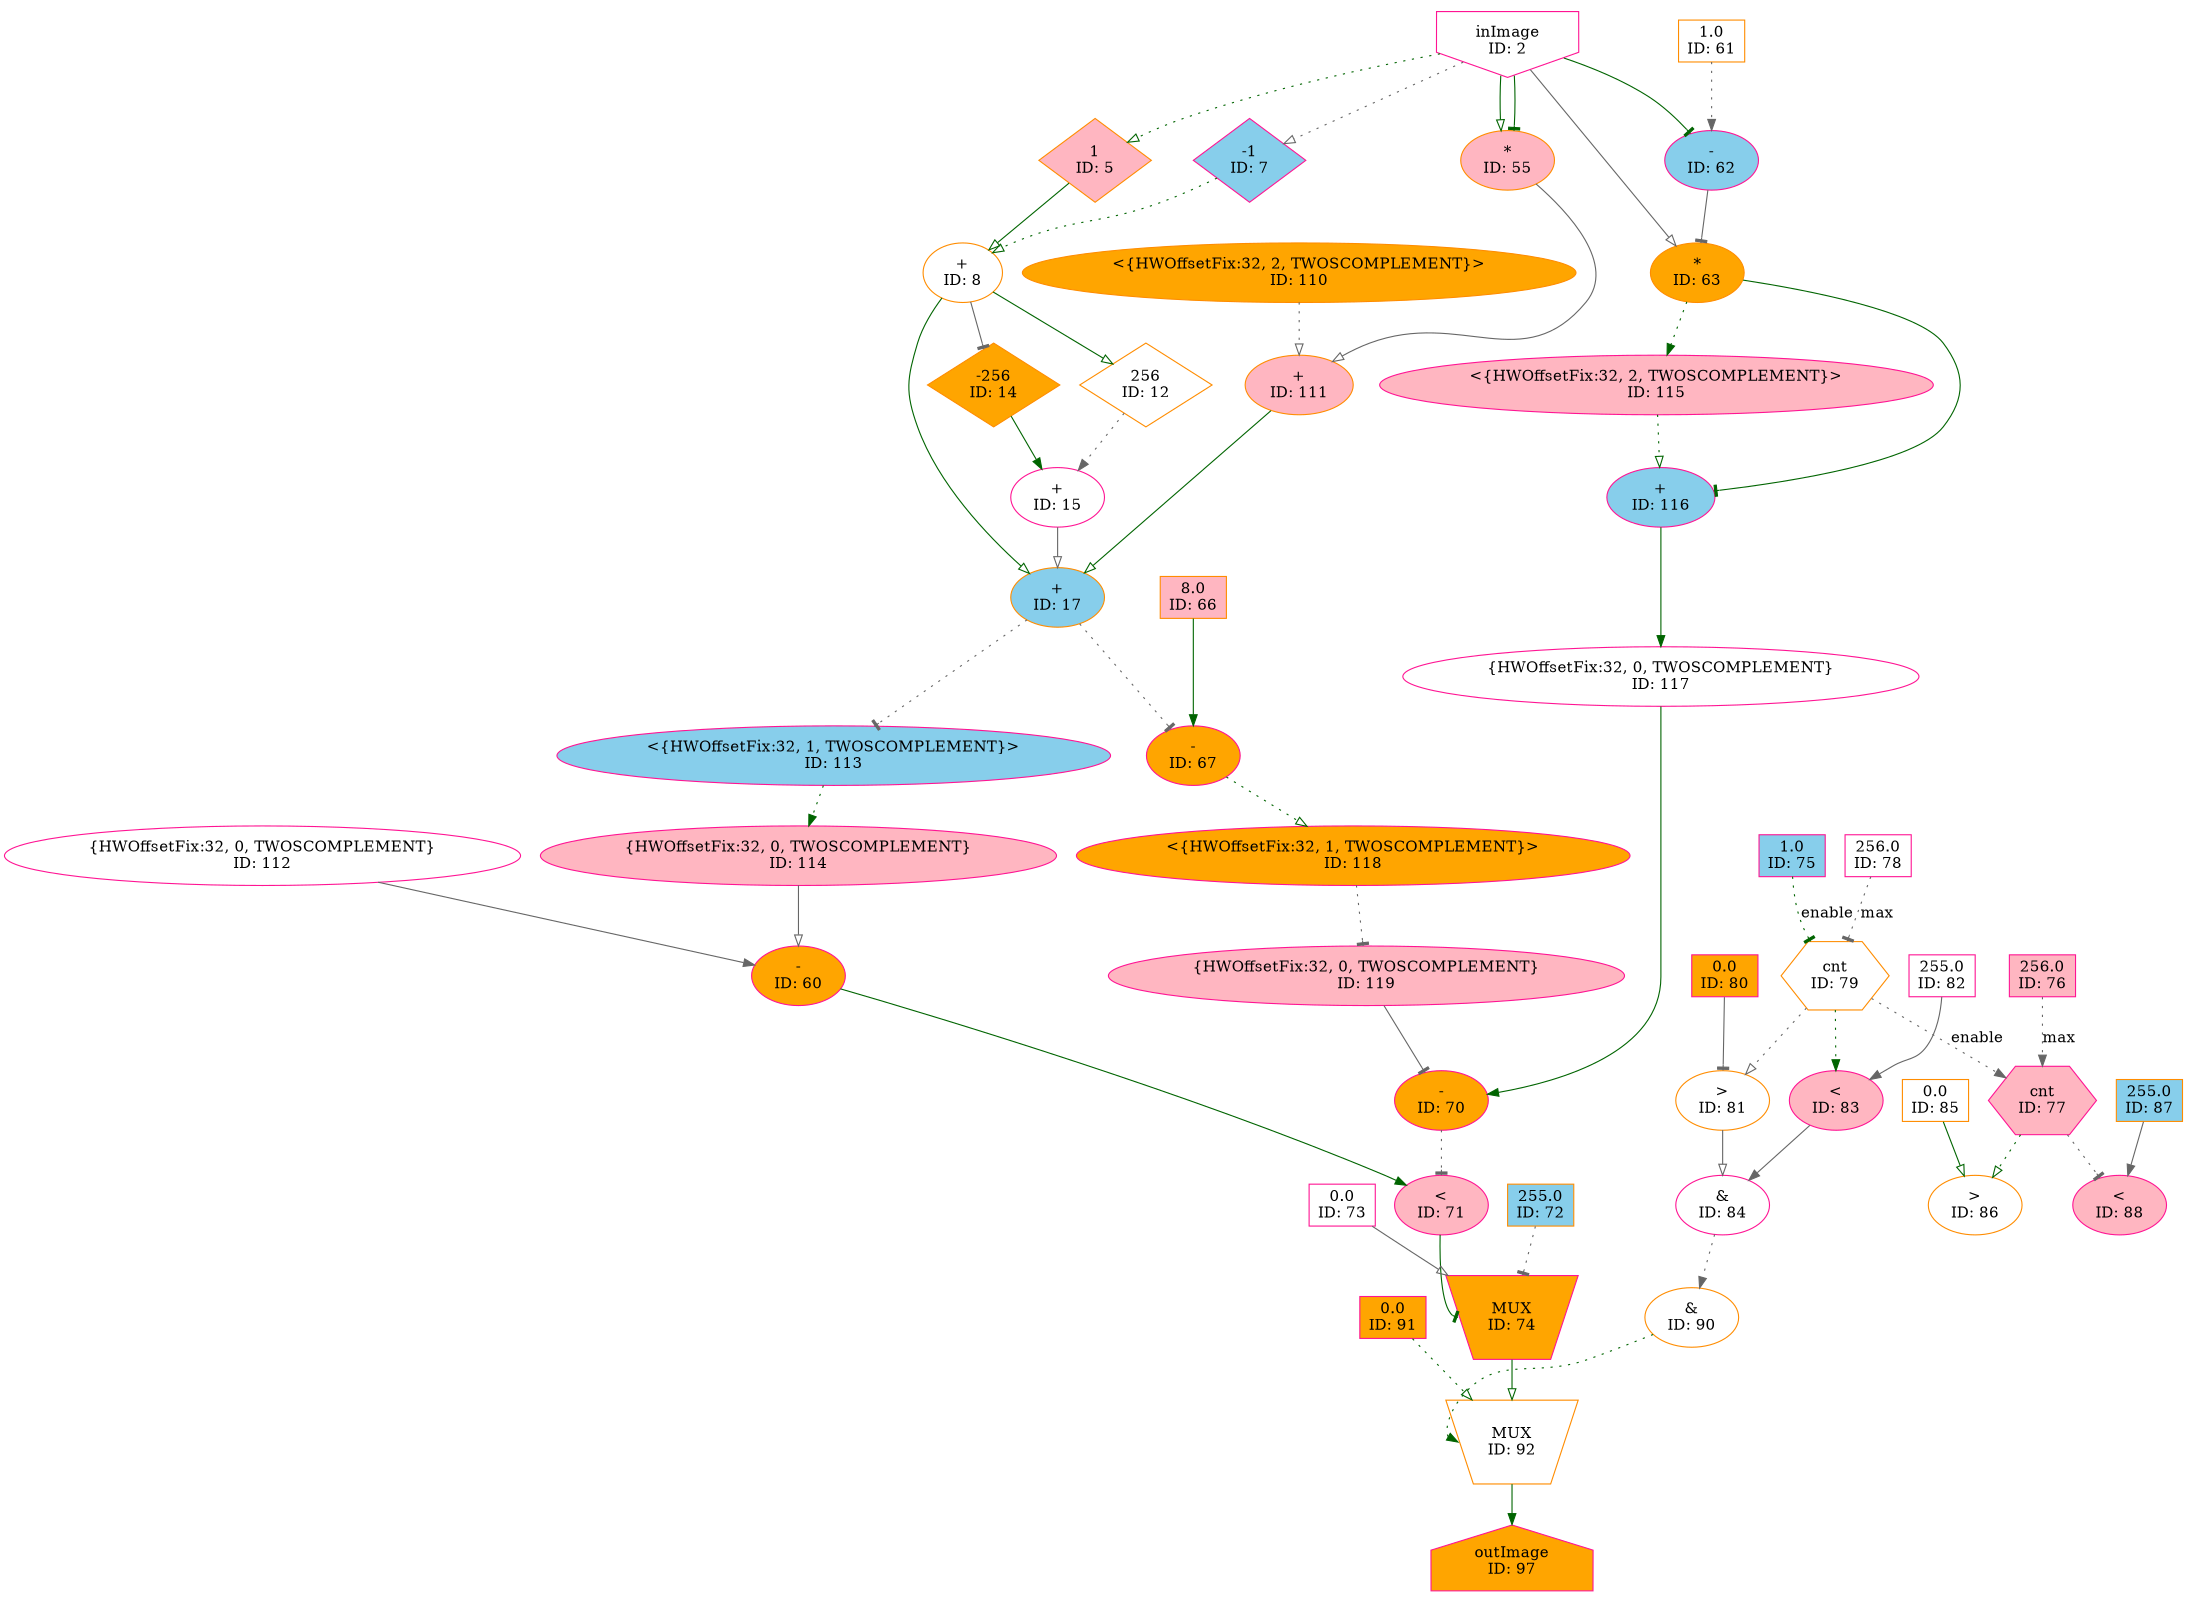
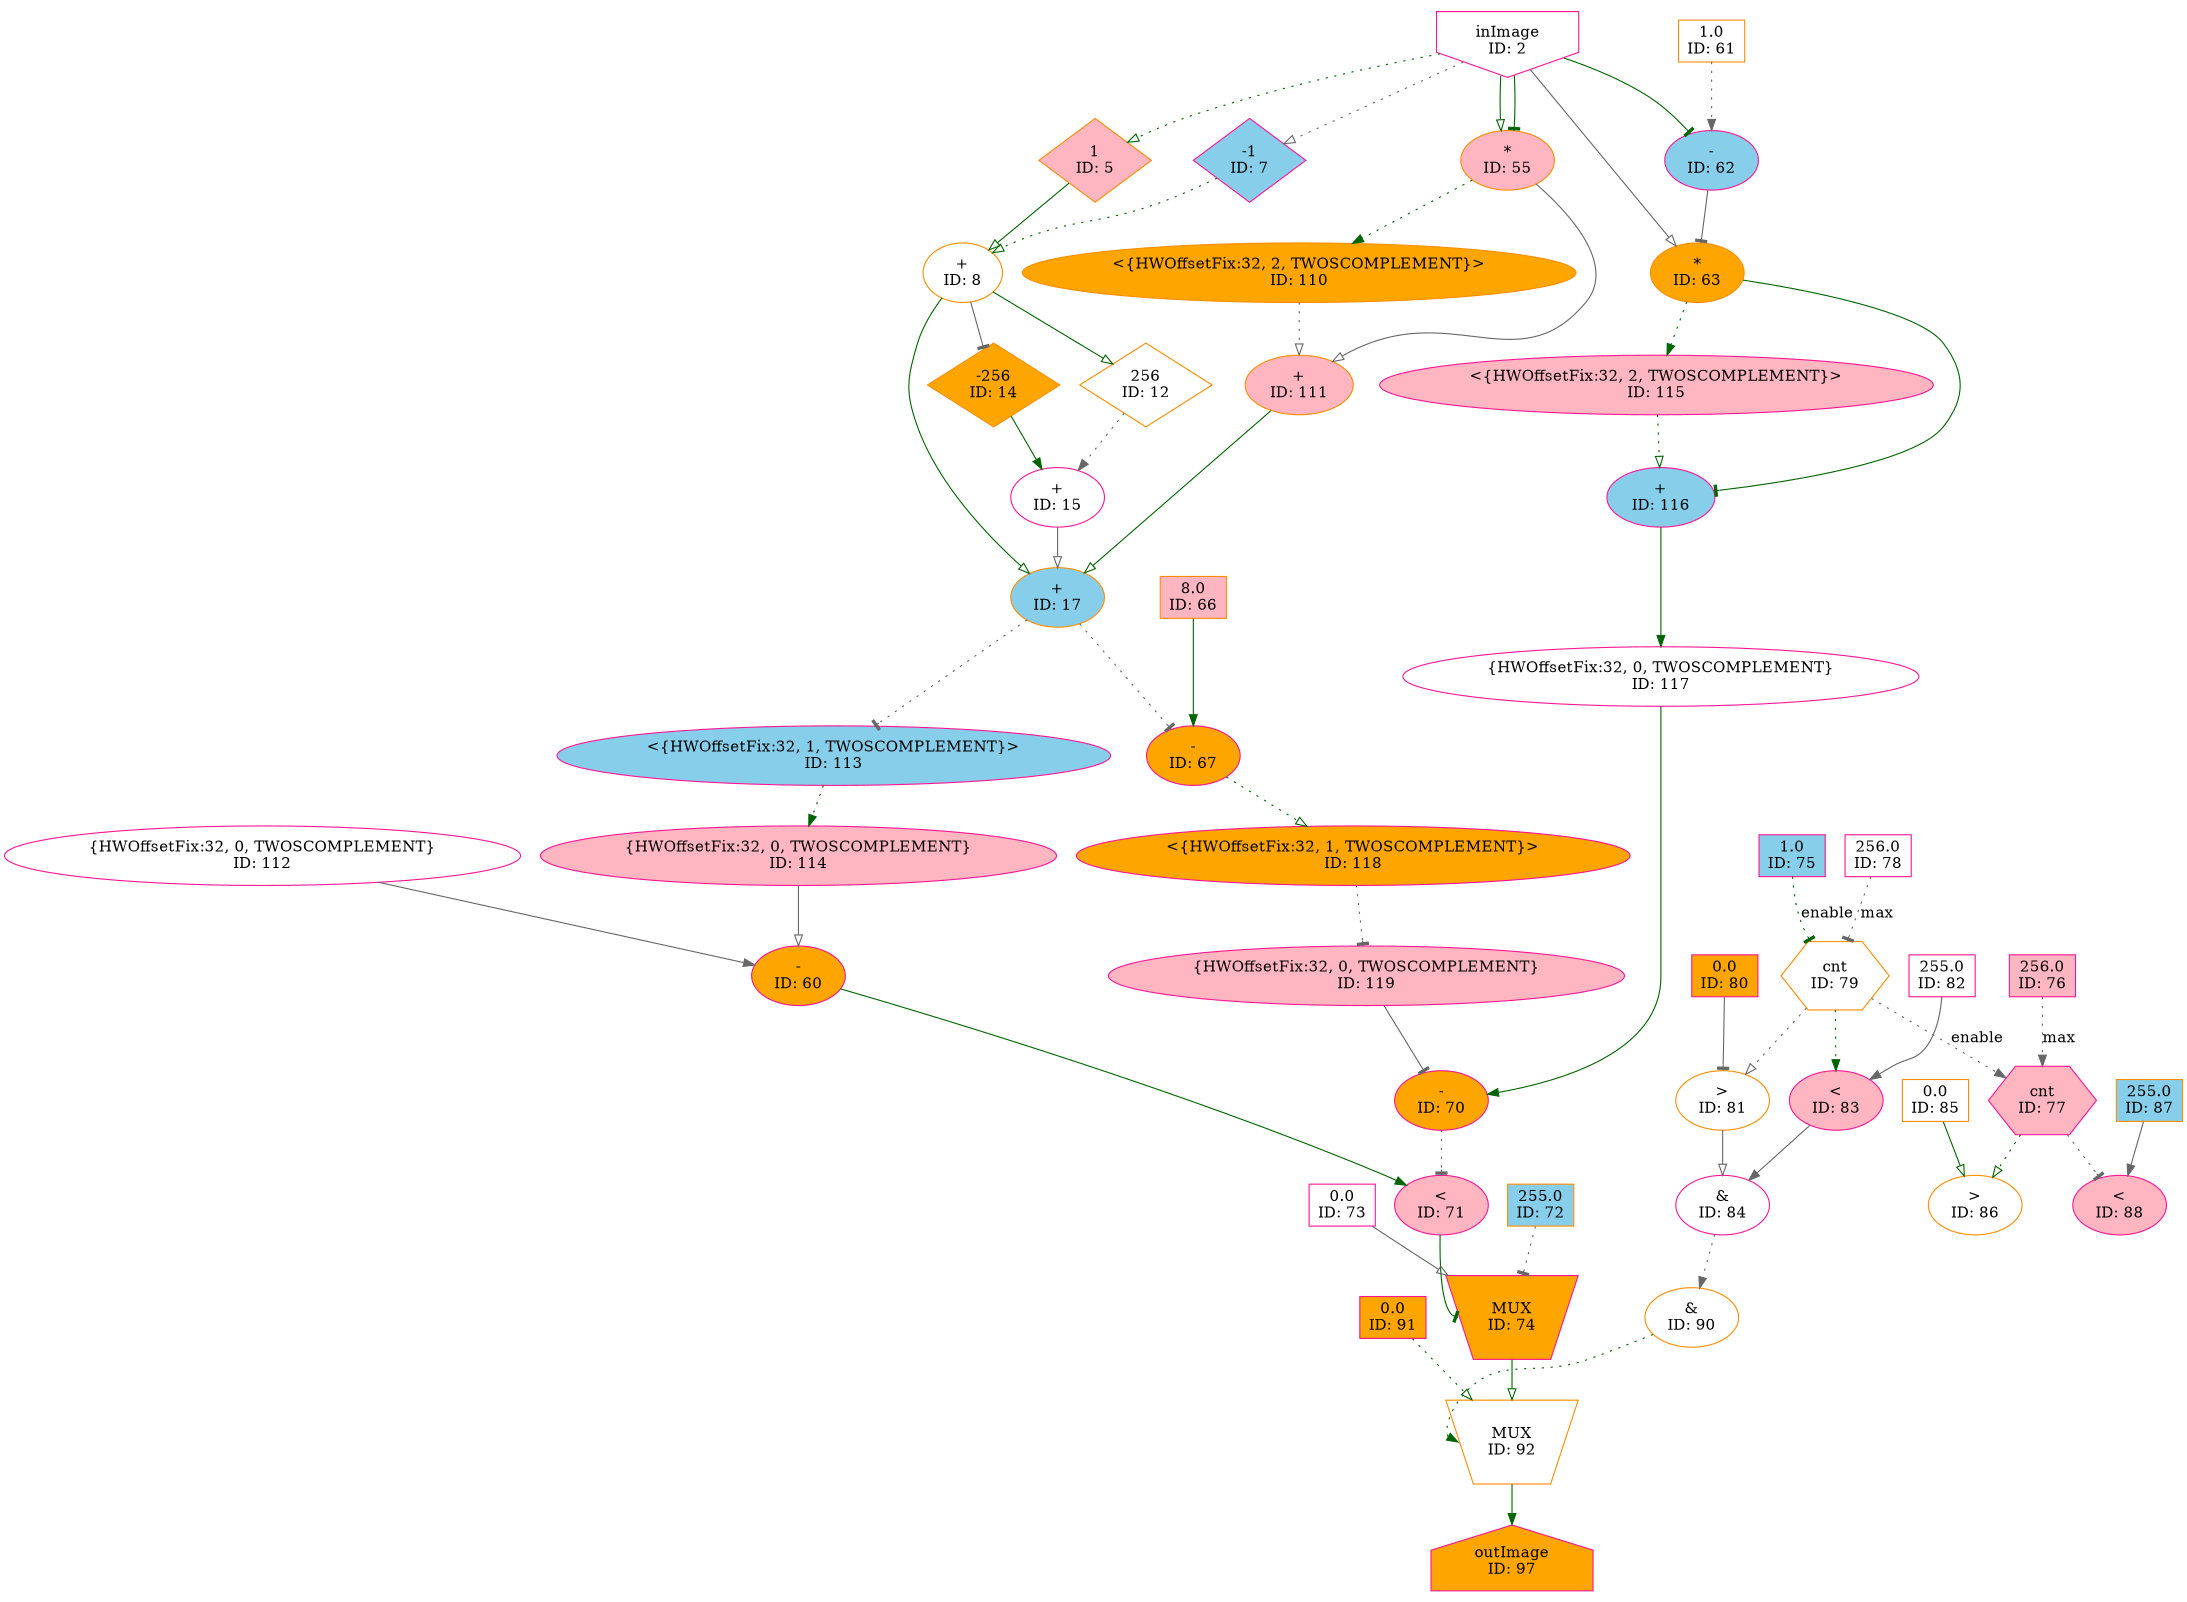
edge "* ID: 55" -> "<{HWOffsetFix:32, 2, TWOSCOMPLEMENT}> ID: 110": added
